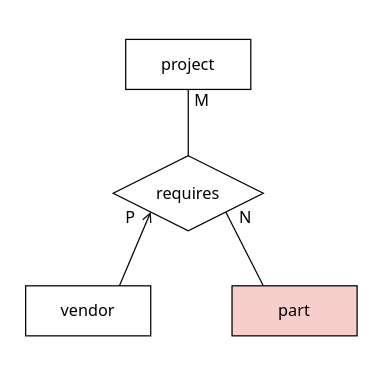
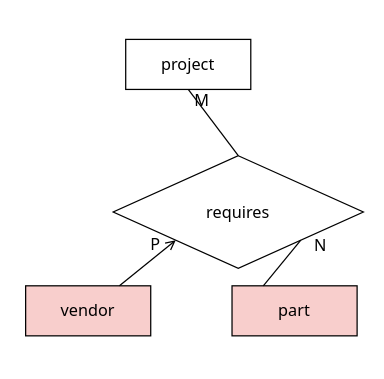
node "requires": size 150x75 -> 250x113
node "vendor": fillcolor #ffffff -> #f8cecc
